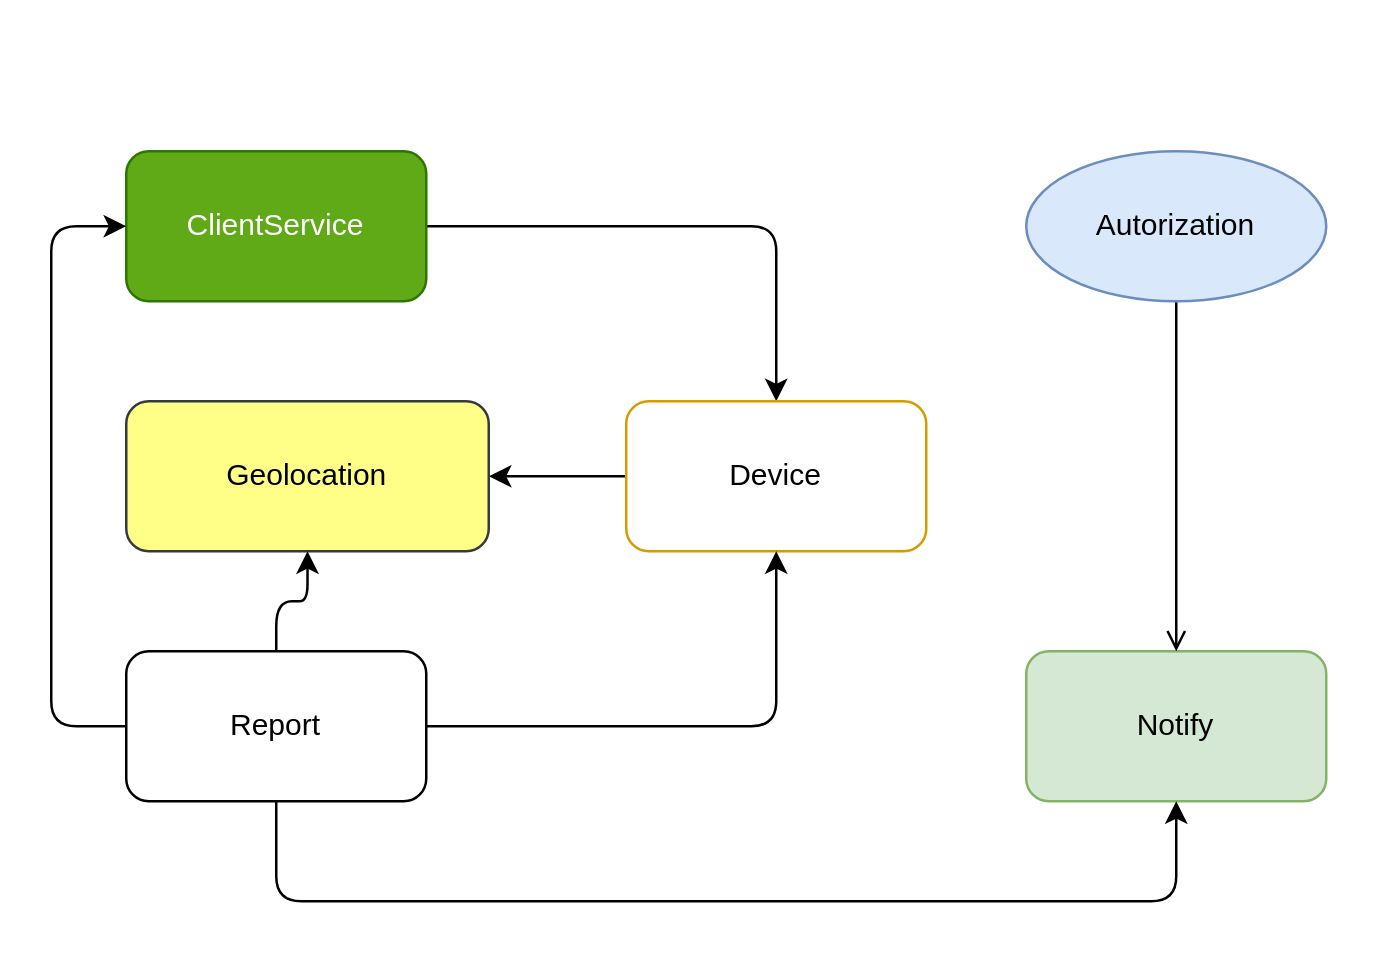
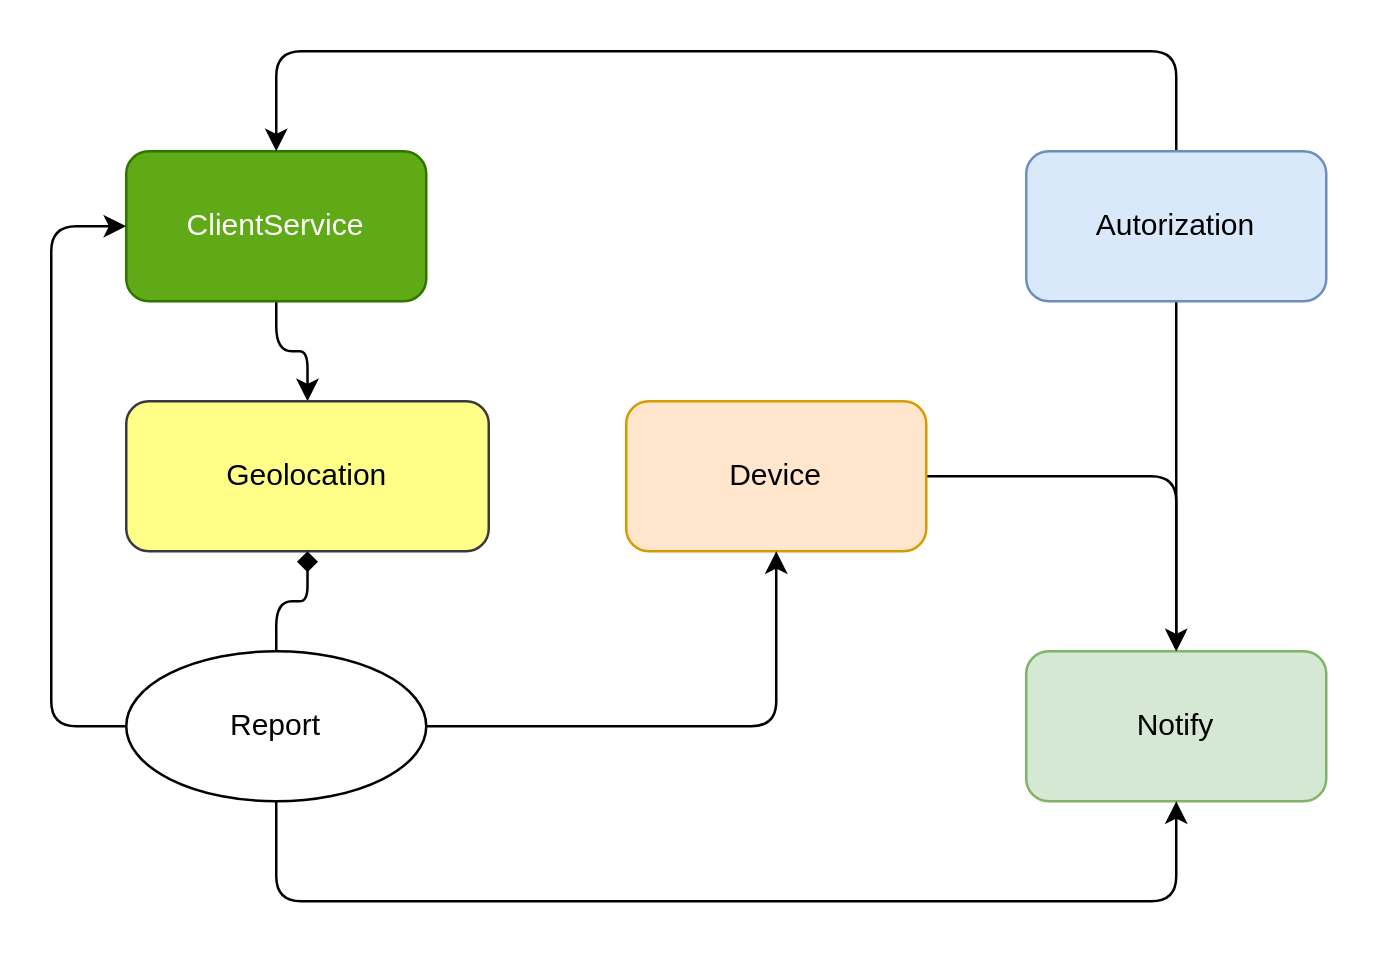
edge "Autorization" -> "ClientService": added
edge "ClientService" -> "Device": now "ClientService" -> "Geolocation"
node "Autorization": shape ellipse -> rounded rectangle
edge "Device" -> "Geolocation": now "Device" -> "Notify"
node "Device": fillcolor #ffffff -> #ffe6cc
edge "Report" -> "Geolocation": arrowhead classic -> diamond
node "Report": shape rounded rectangle -> ellipse
